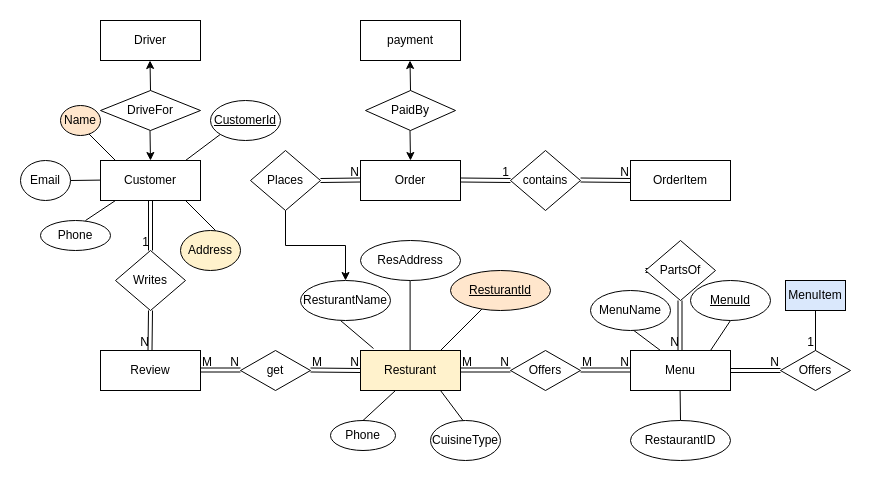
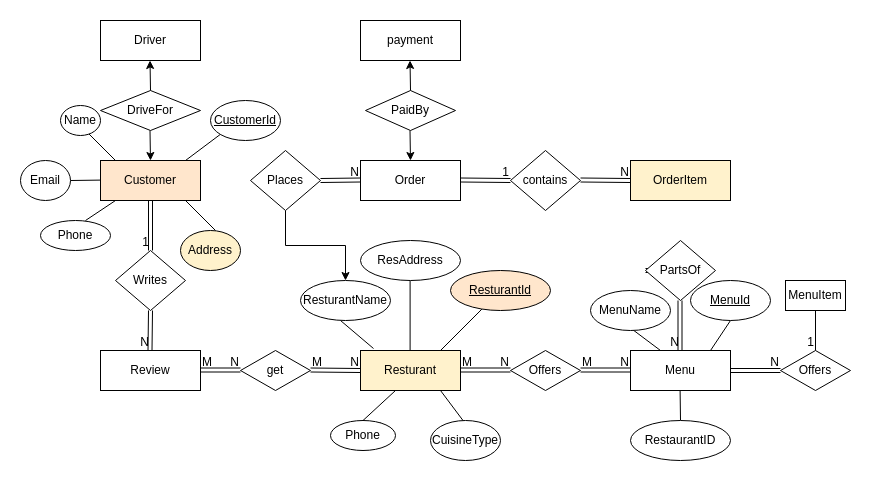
node "Name": fillcolor #ffe6cc -> #ffffff
node "Customer": fillcolor #ffffff -> #ffe6cc
node "OrderItem": fillcolor #ffffff -> #fff2cc
node "MenuItem": fillcolor #dae8fc -> #ffffff
